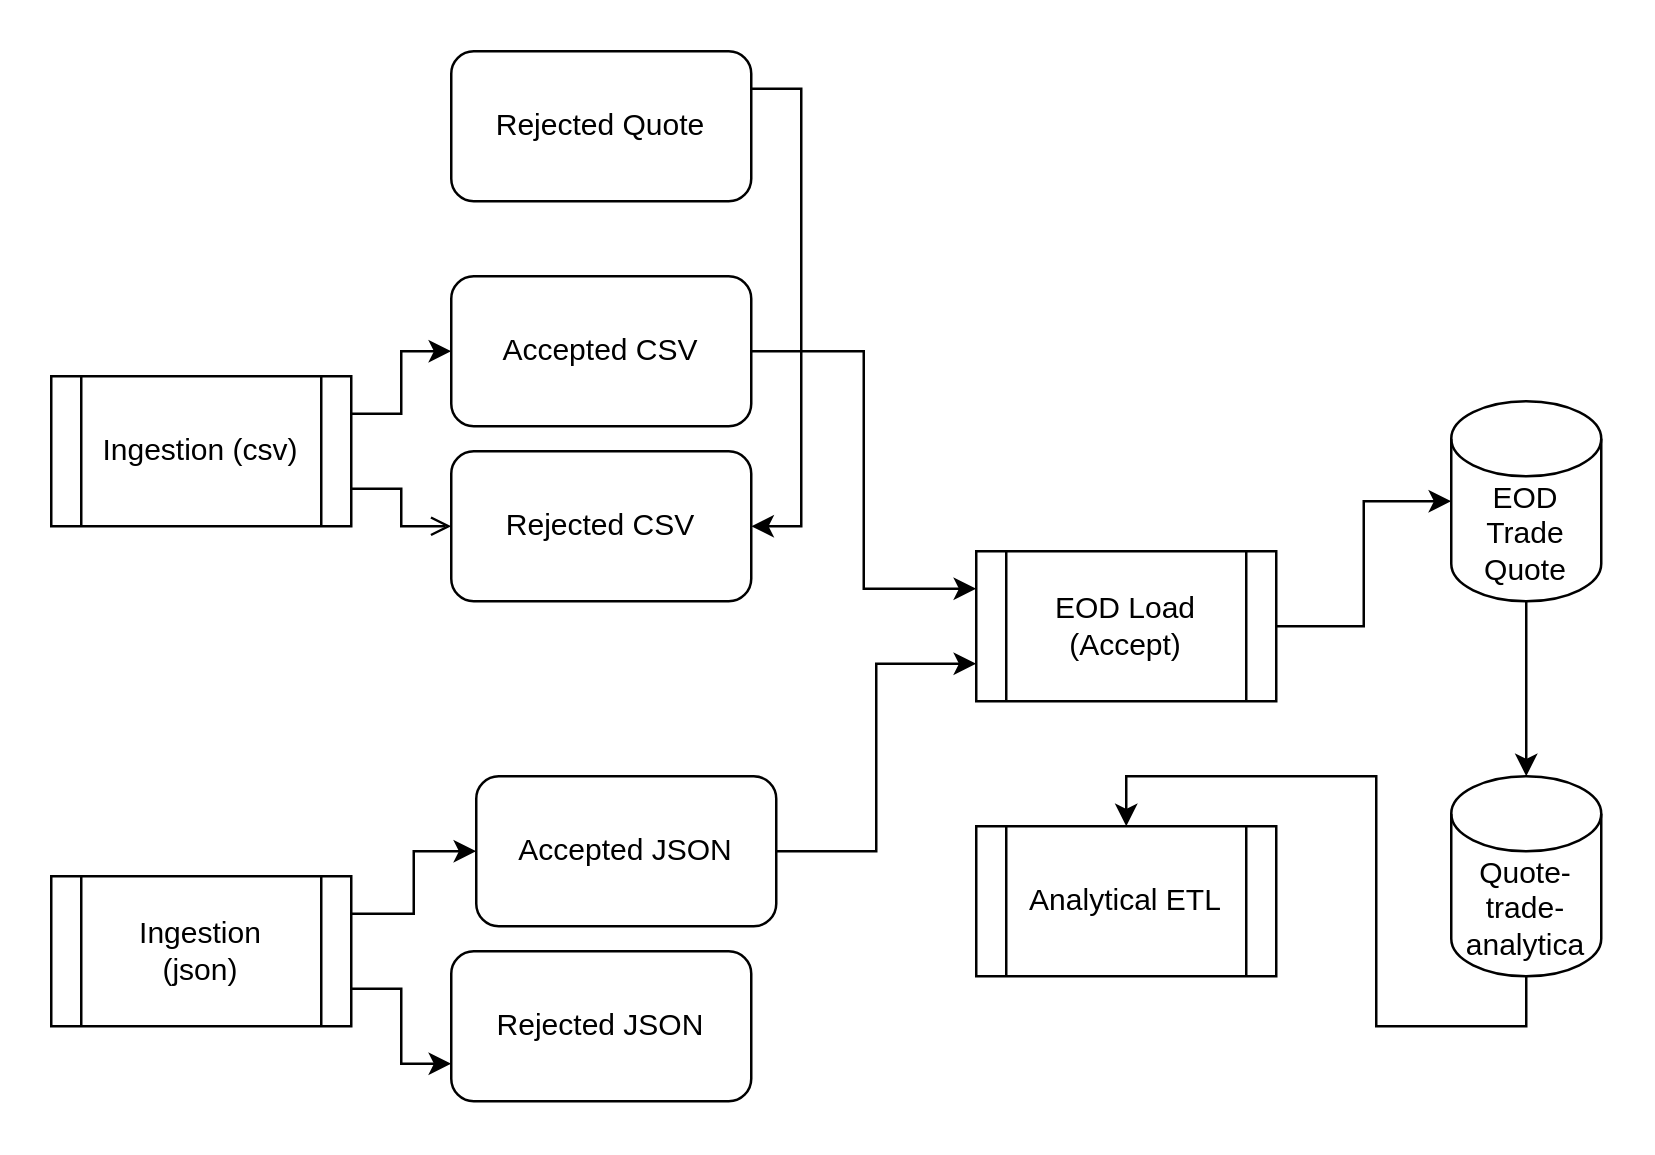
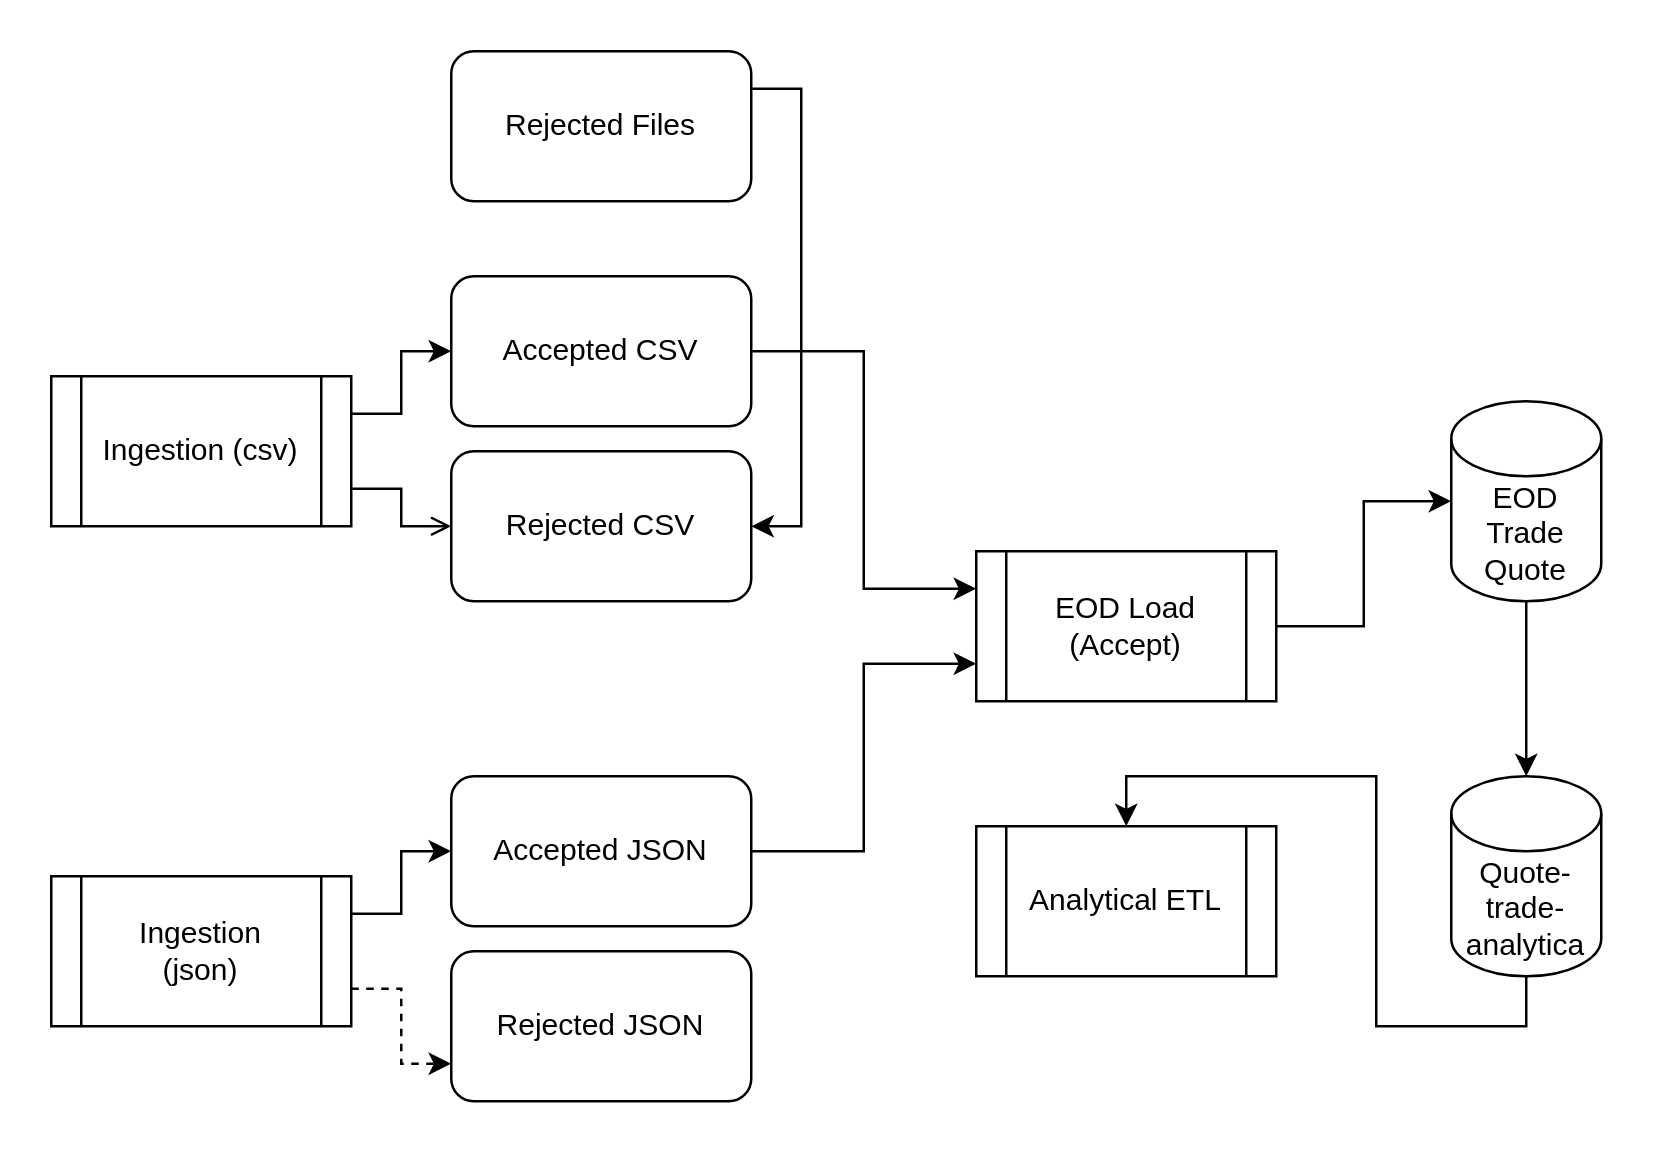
node "Rejected Quote": label "Rejected Quote" -> "Rejected Files"
node "Accepted JSON": moved (626, 851) -> (601, 851)
edge "Ingestion (json)" -> "Rejected JSON": style solid -> dashed
